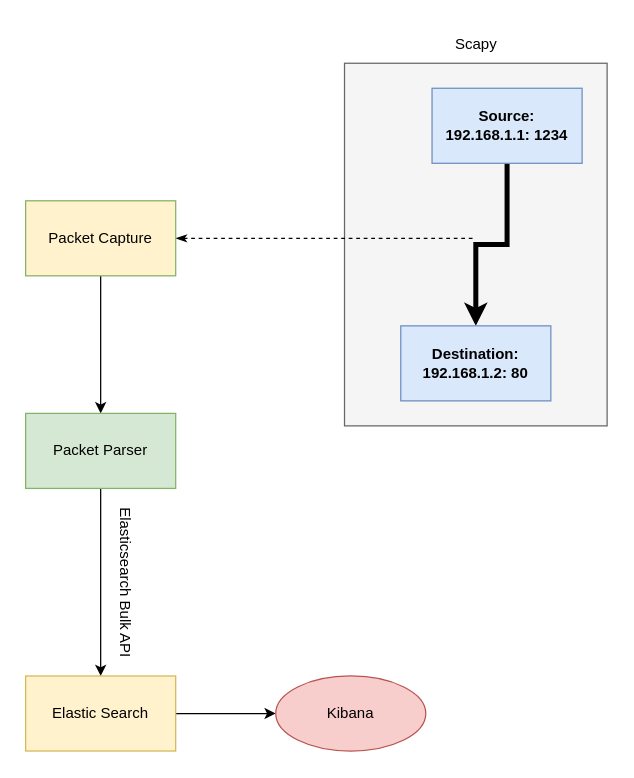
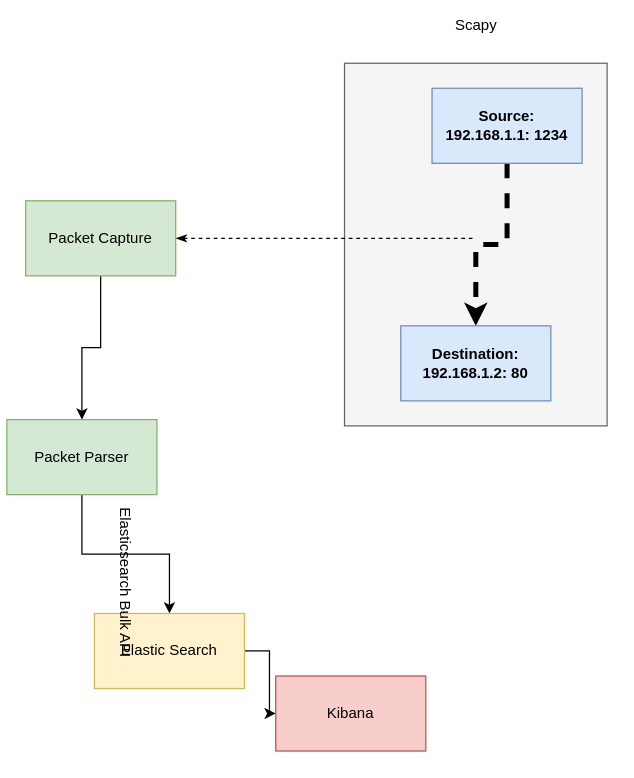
node "Scapy": moved (476, 44) -> (476, 26)
node "Packet Capture": fillcolor #fff2cc -> #d5e8d4
edge "Source: 192.168.1.1: 1234" -> "Destination: 192.168.1.2: 80": style solid -> dashed
node "Packet Parser": moved (101, 451) -> (82, 457)
node "Elastic Search": moved (101, 713) -> (169, 651)
node "Kibana": shape ellipse -> rectangle
